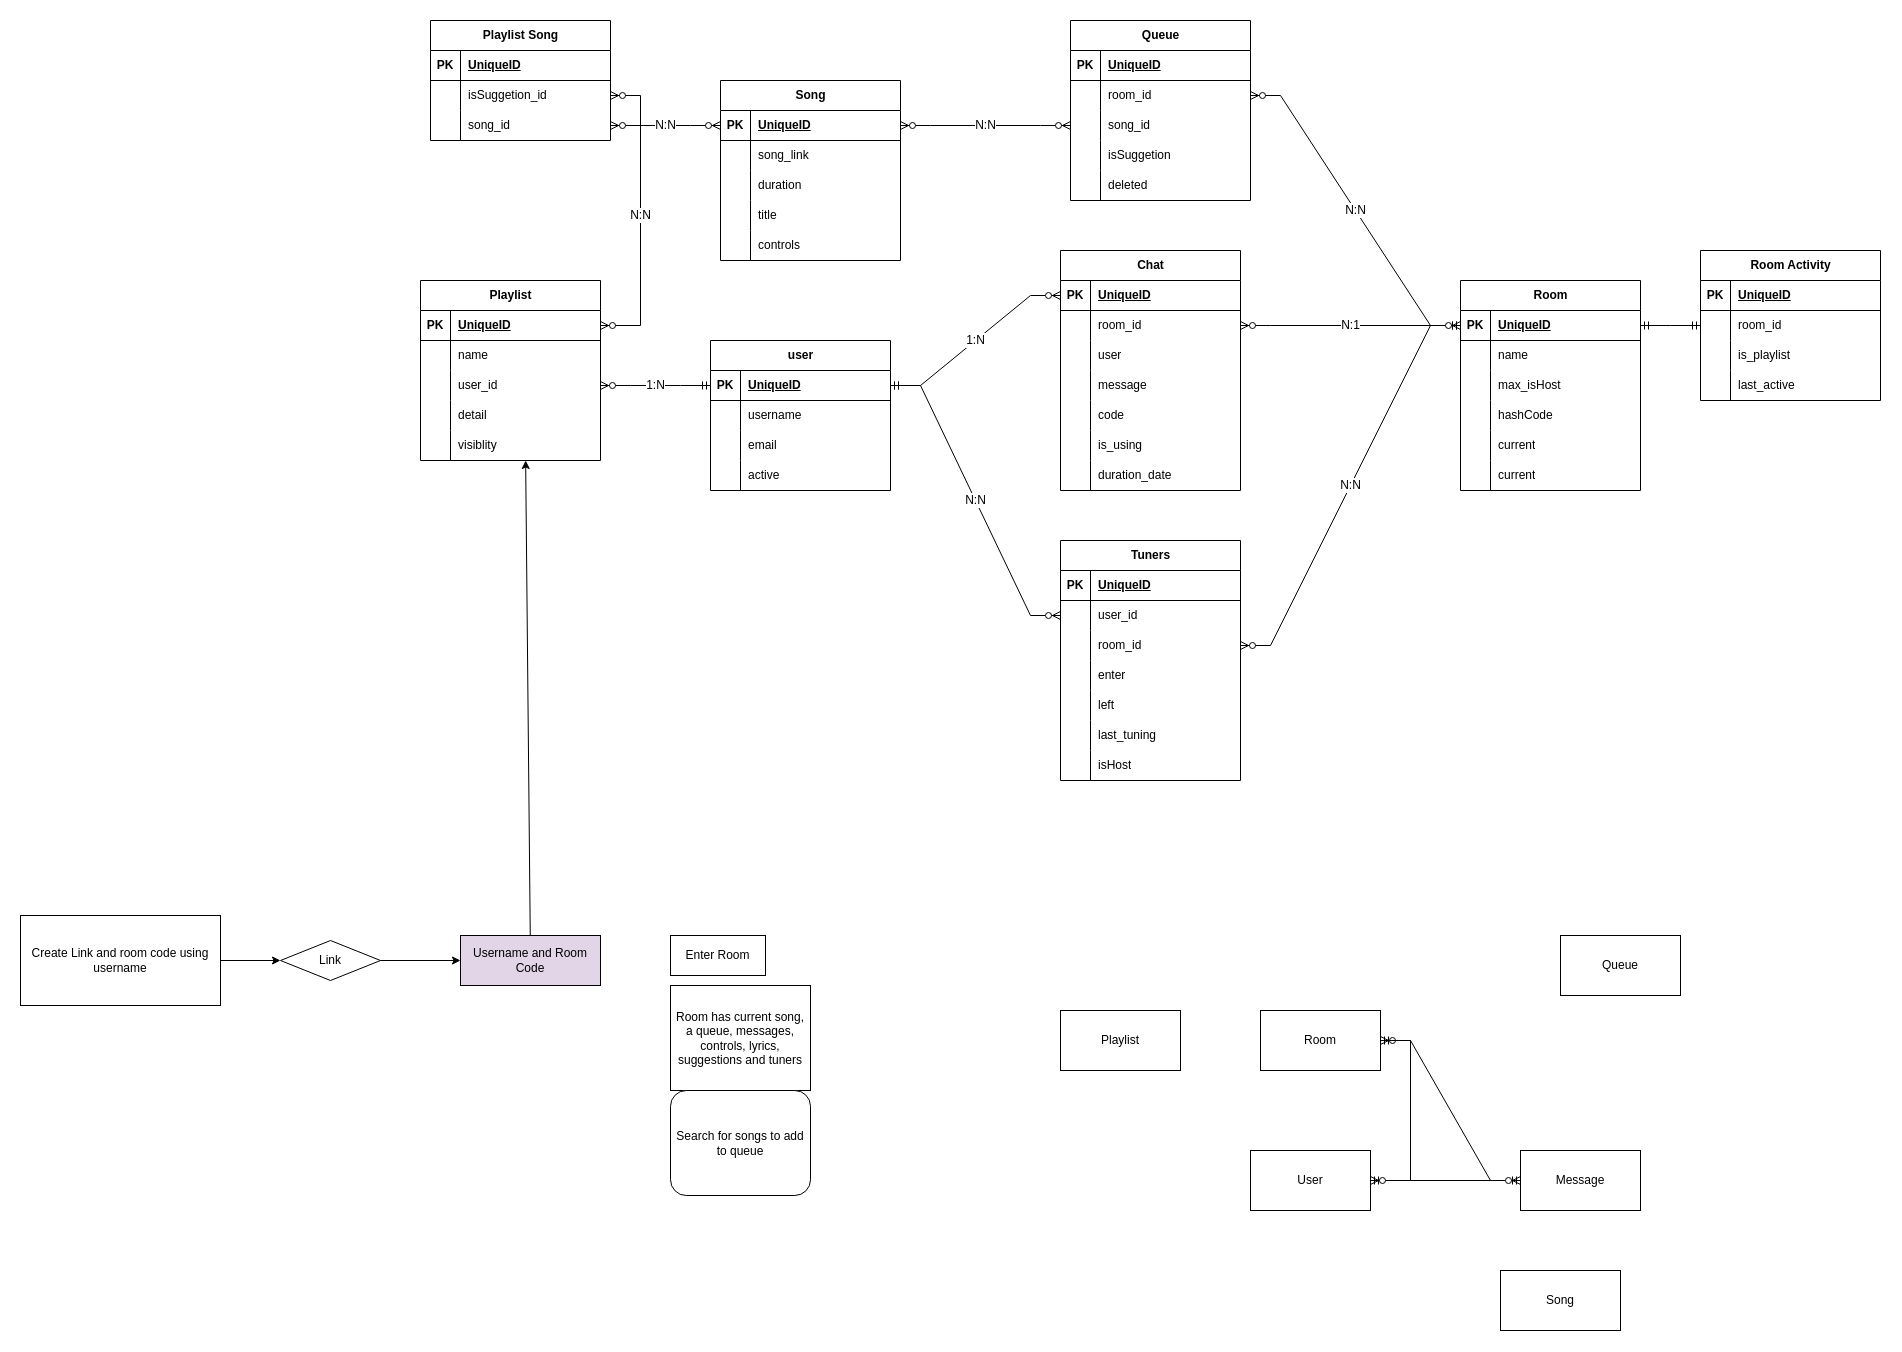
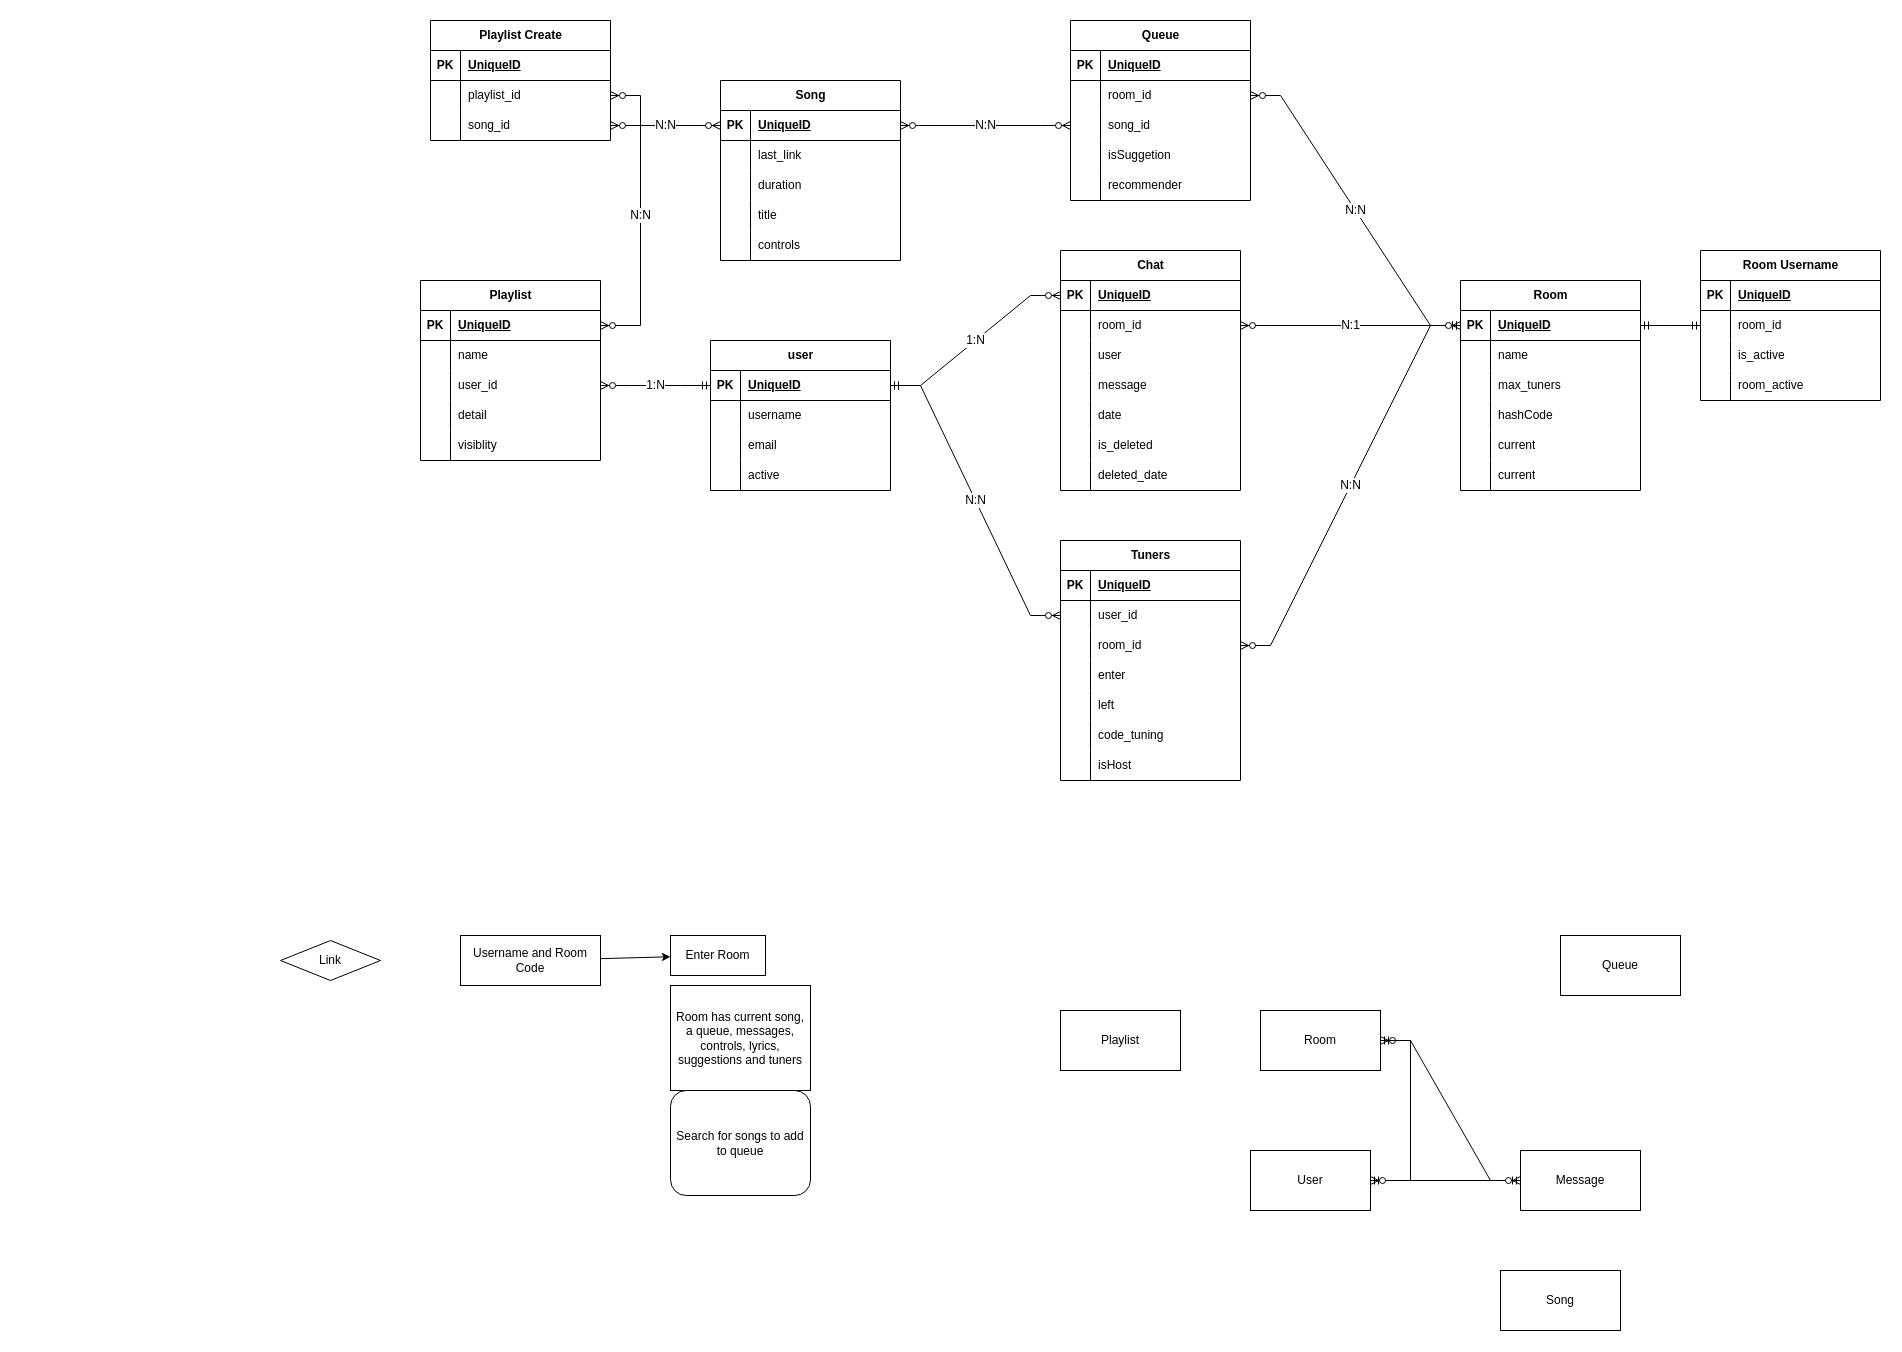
node "Playlist Song": label "Playlist Song" -> "Playlist Create"
node "isSuggetion_id": label "isSuggetion_id" -> "playlist_id"
node "song_link": label "song_link" -> "last_link"
node "deleted": label "deleted" -> "recommender"
node "Room Activity": label "Room Activity" -> "Room Username"
node "is_playlist": label "is_playlist" -> "is_active"
node "max_isHost": label "max_isHost" -> "max_tuners"
node "last_active": label "last_active" -> "room_active"
node "code": label "code" -> "date"
node "is_using": label "is_using" -> "is_deleted"
node "duration_date": label "duration_date" -> "deleted_date"
edge "Username and Room Code" -> "visiblity": now "Username and Room Code" -> "Enter Room"
node "last_tuning": label "last_tuning" -> "code_tuning"
node "Create Link and room code using username": removed
edge "Create Link and room code using username" -> "Link": removed
edge "Link" -> "Username and Room Code": removed
node "Username and Room Code": fillcolor #e1d5e7 -> #ffffff
